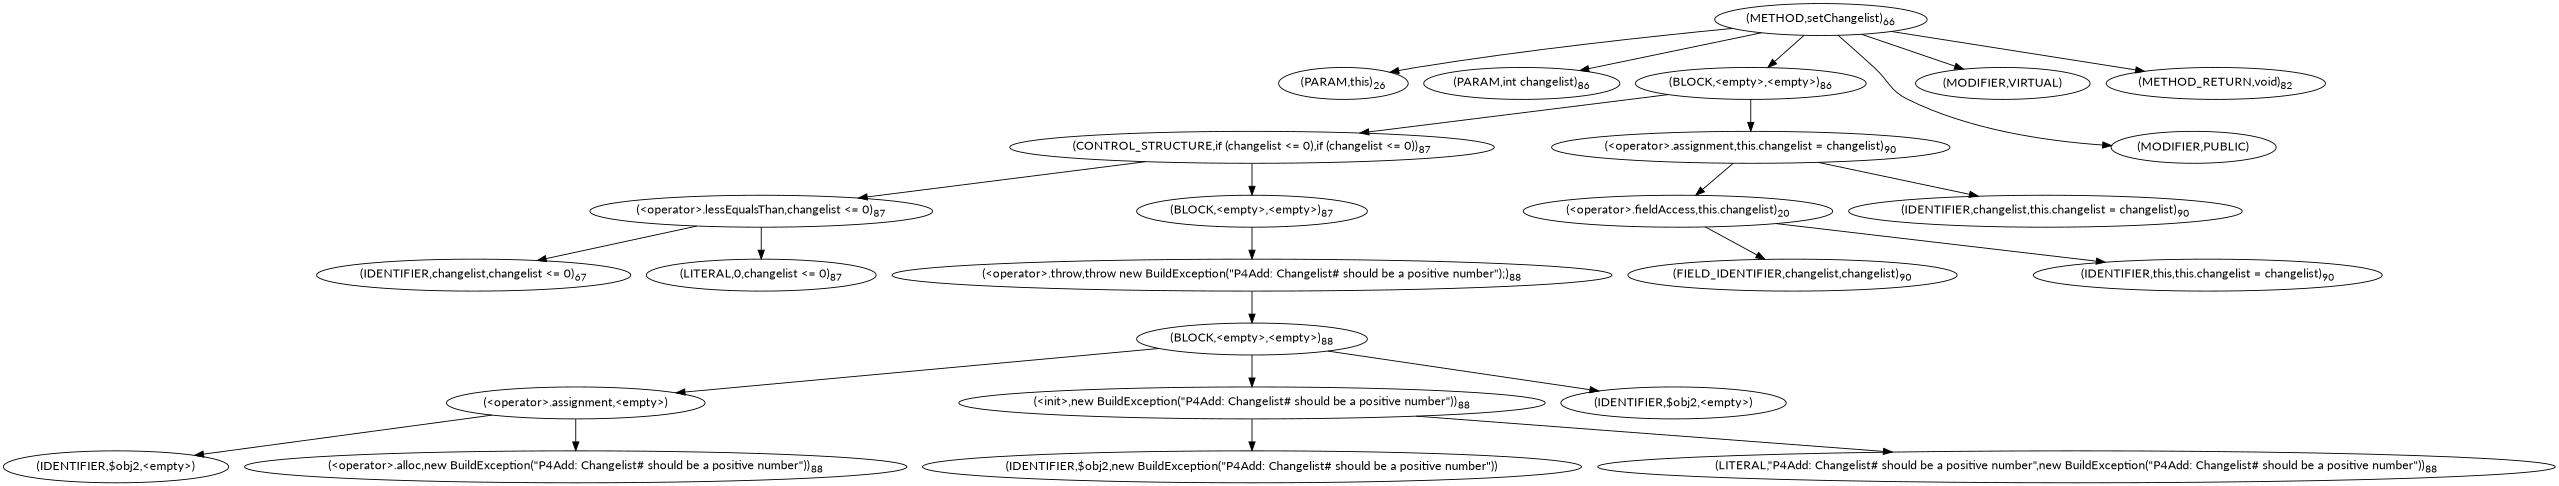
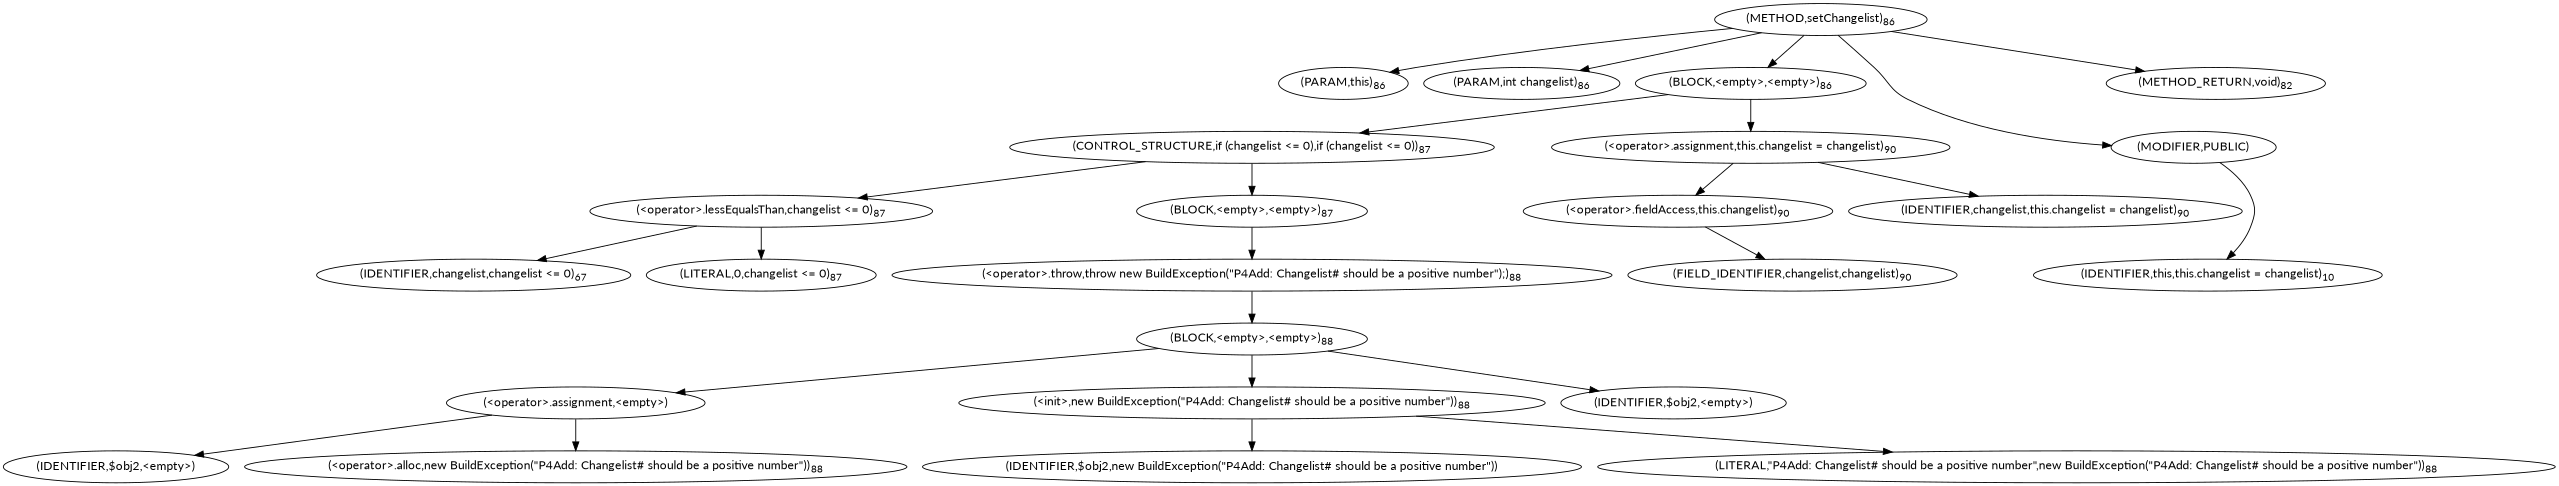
node "(METHOD,setChangelist)": text "66" -> "86"
node "(PARAM,this)": text "26" -> "86"
node "(MODIFIER,VIRTUAL)": removed
node "(<operator>.fieldAccess,this.changelist)": text "20" -> "90"
edge "(<operator>.fieldAccess,this.changelist)" -> "(IDENTIFIER,this,this.changelist = changelist)": now "(MODIFIER,PUBLIC)" -> "(IDENTIFIER,this,this.changelist = changelist)"
node "(IDENTIFIER,this,this.changelist = changelist)": text "90" -> "10"
